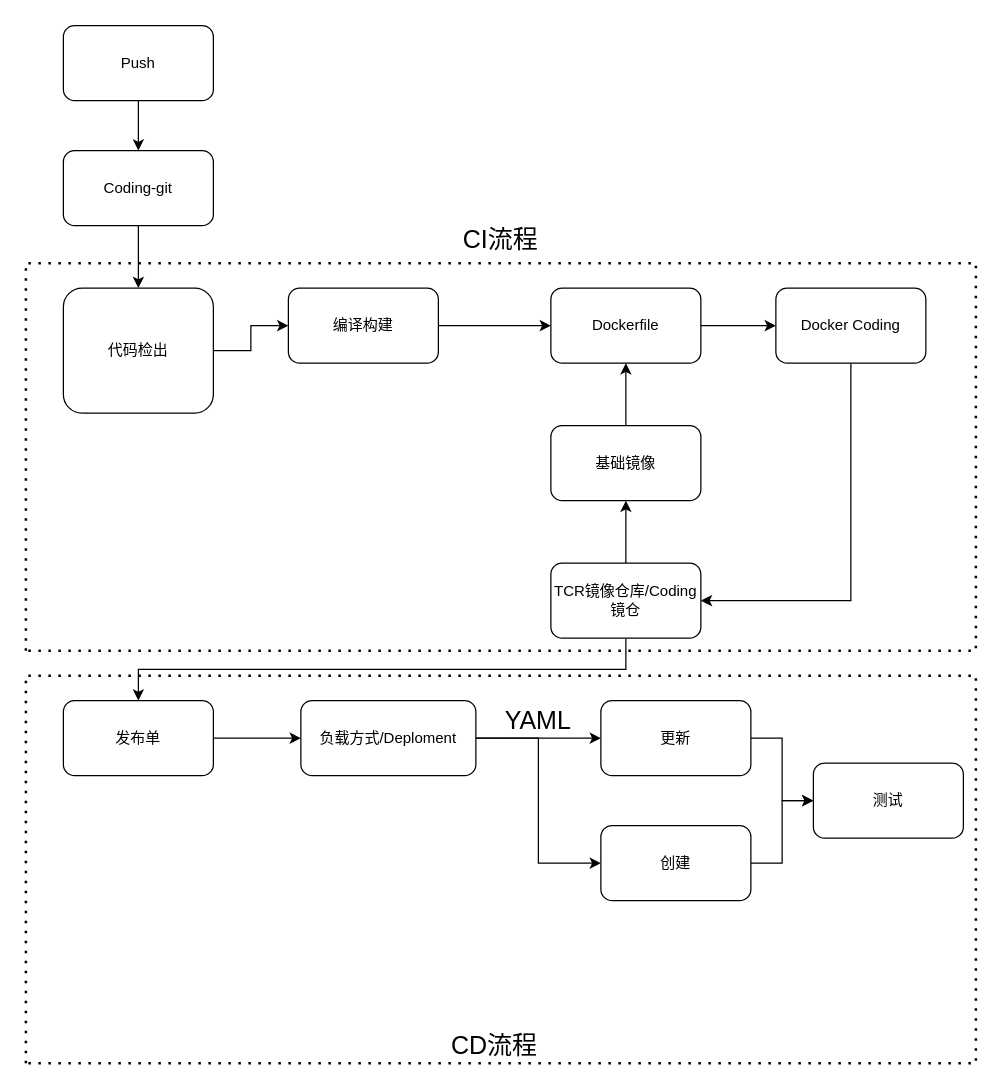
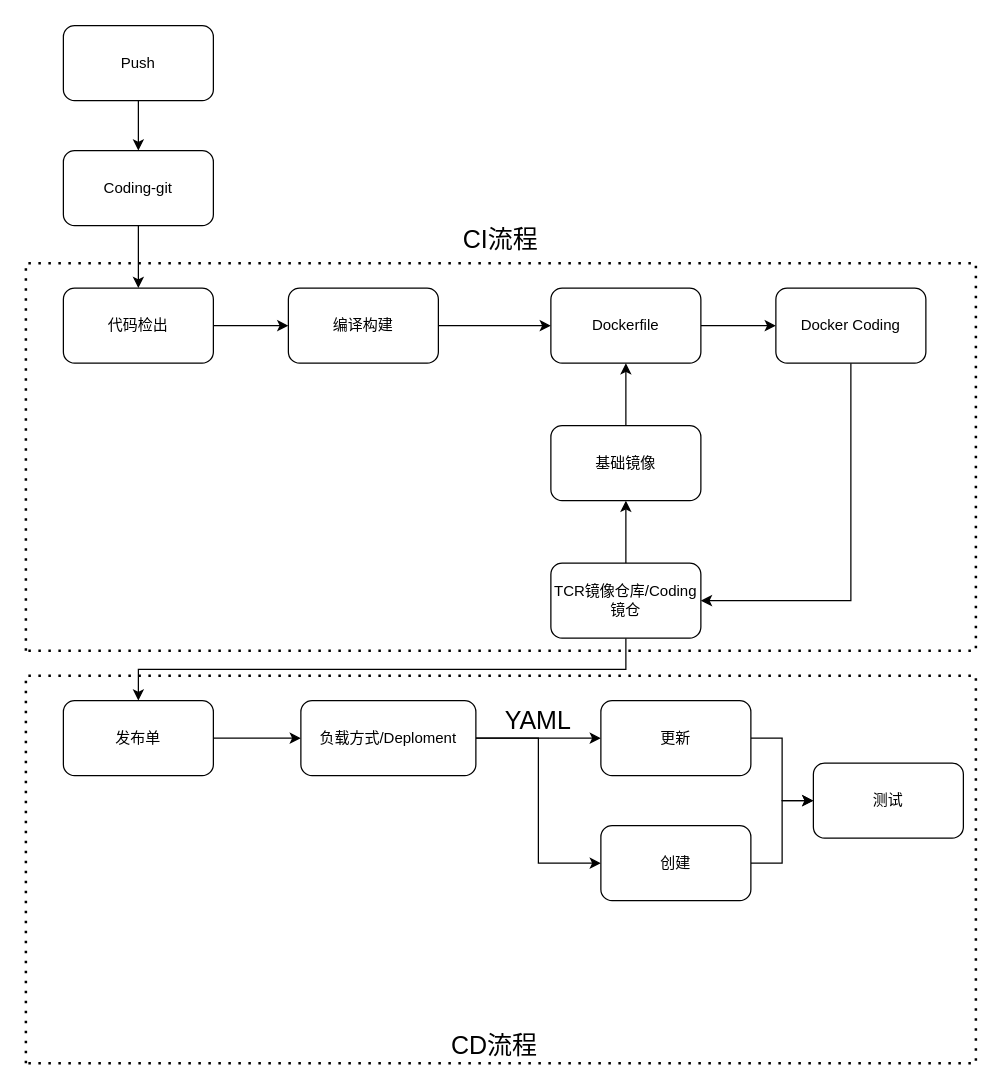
node "代码检出": size 150x125 -> 150x75
